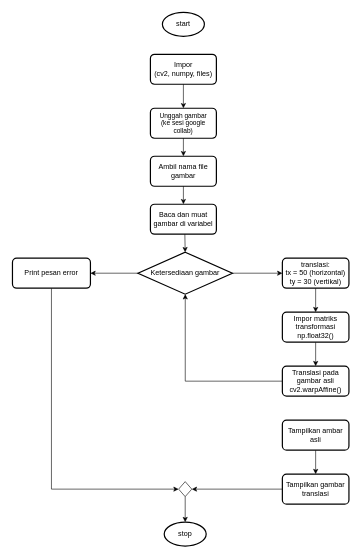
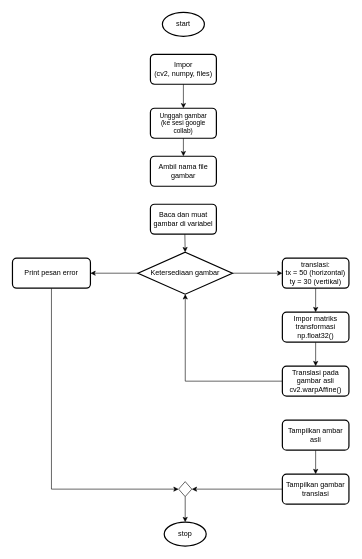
edge "Ambil nama file gambar" -> "Baca dan muat gambar di variabel": removed
